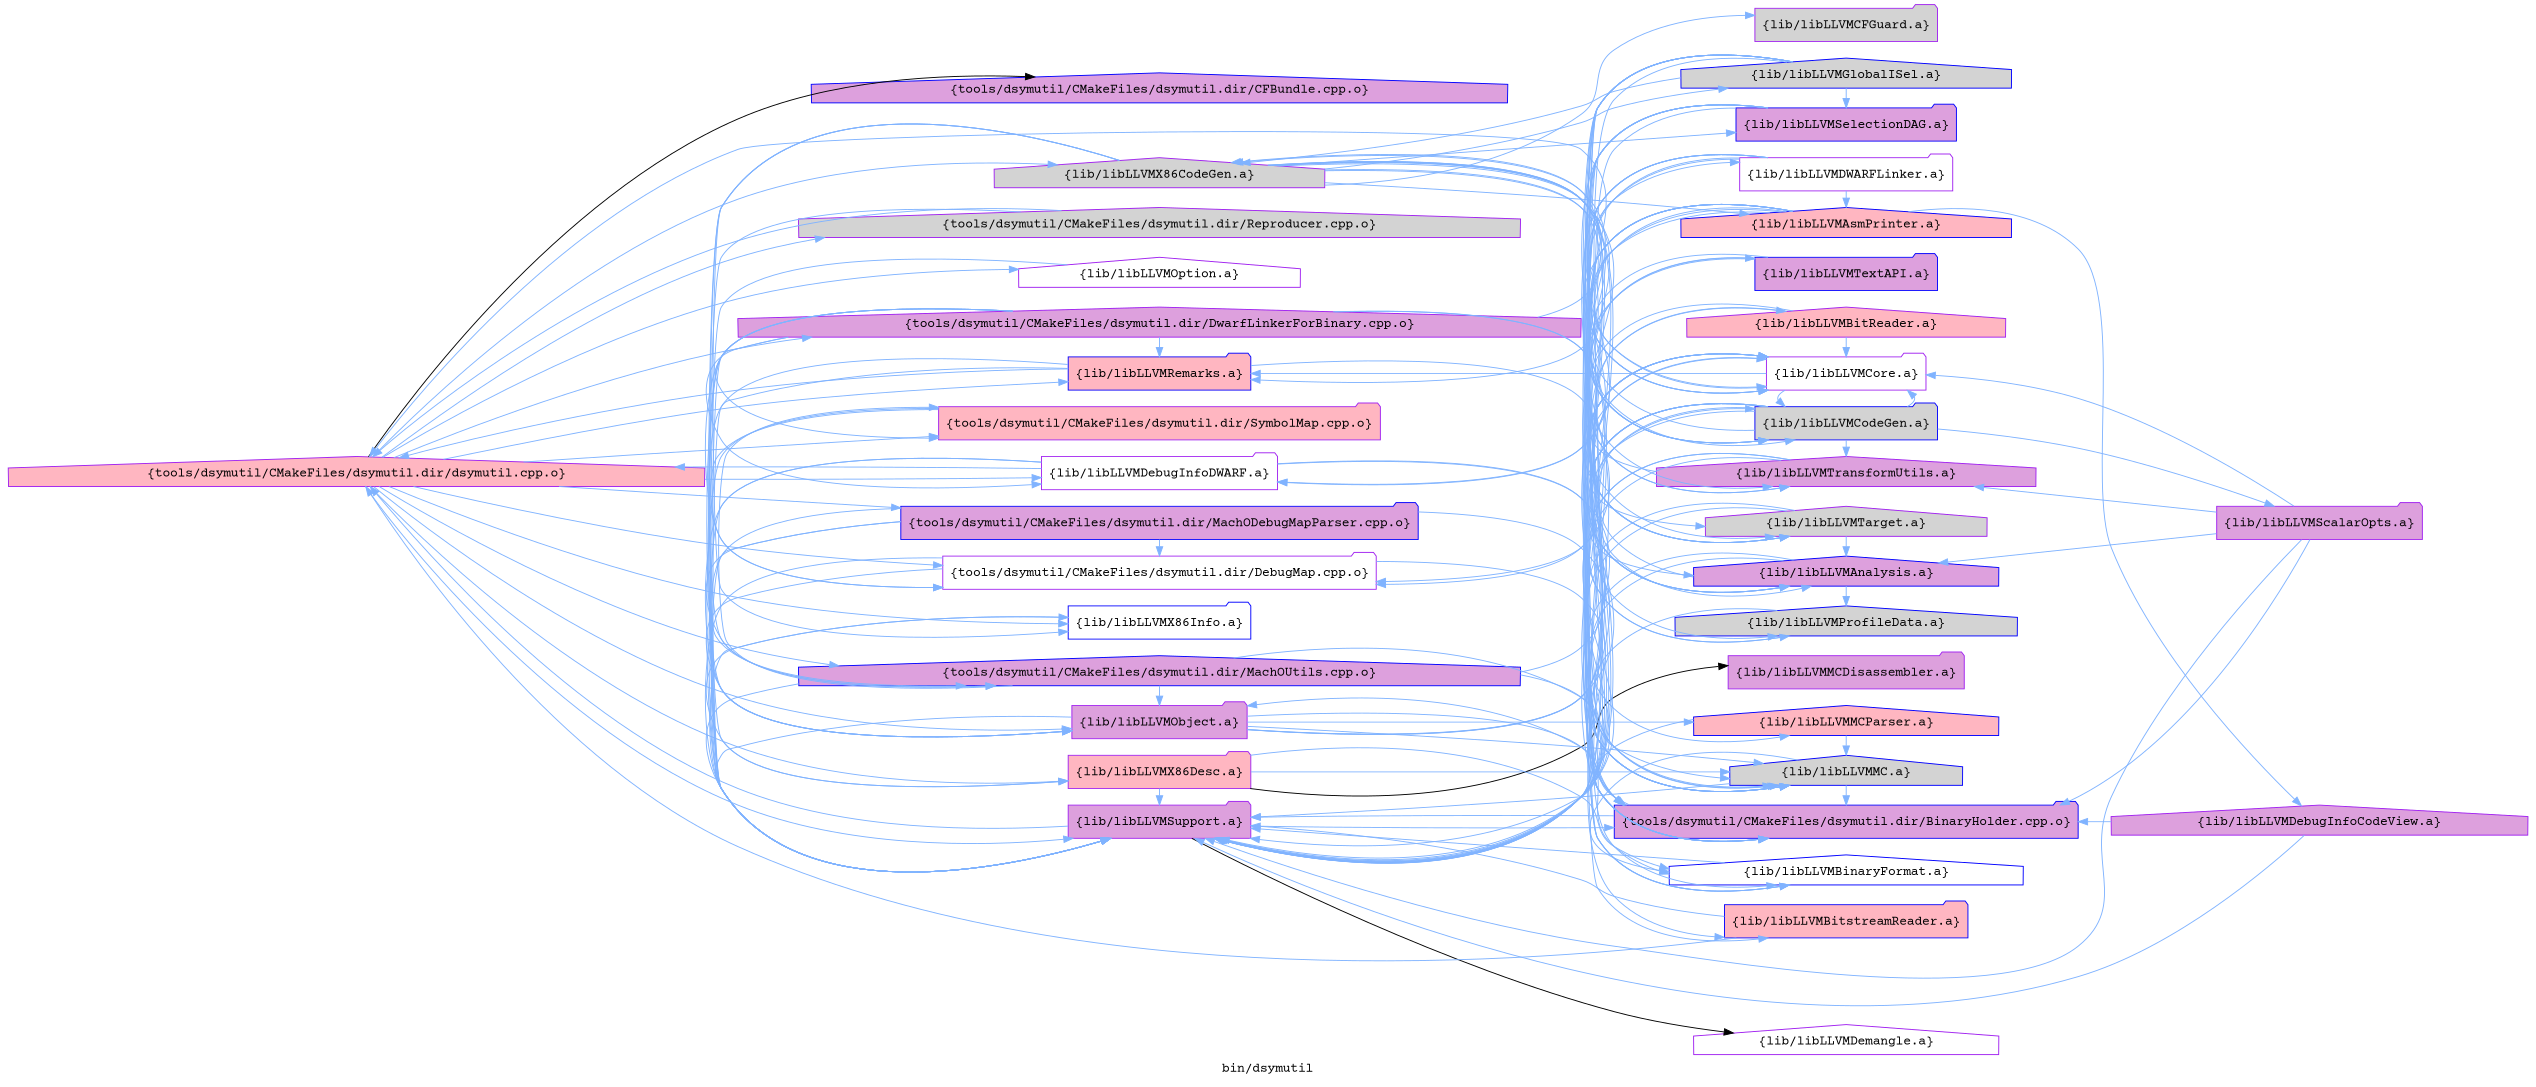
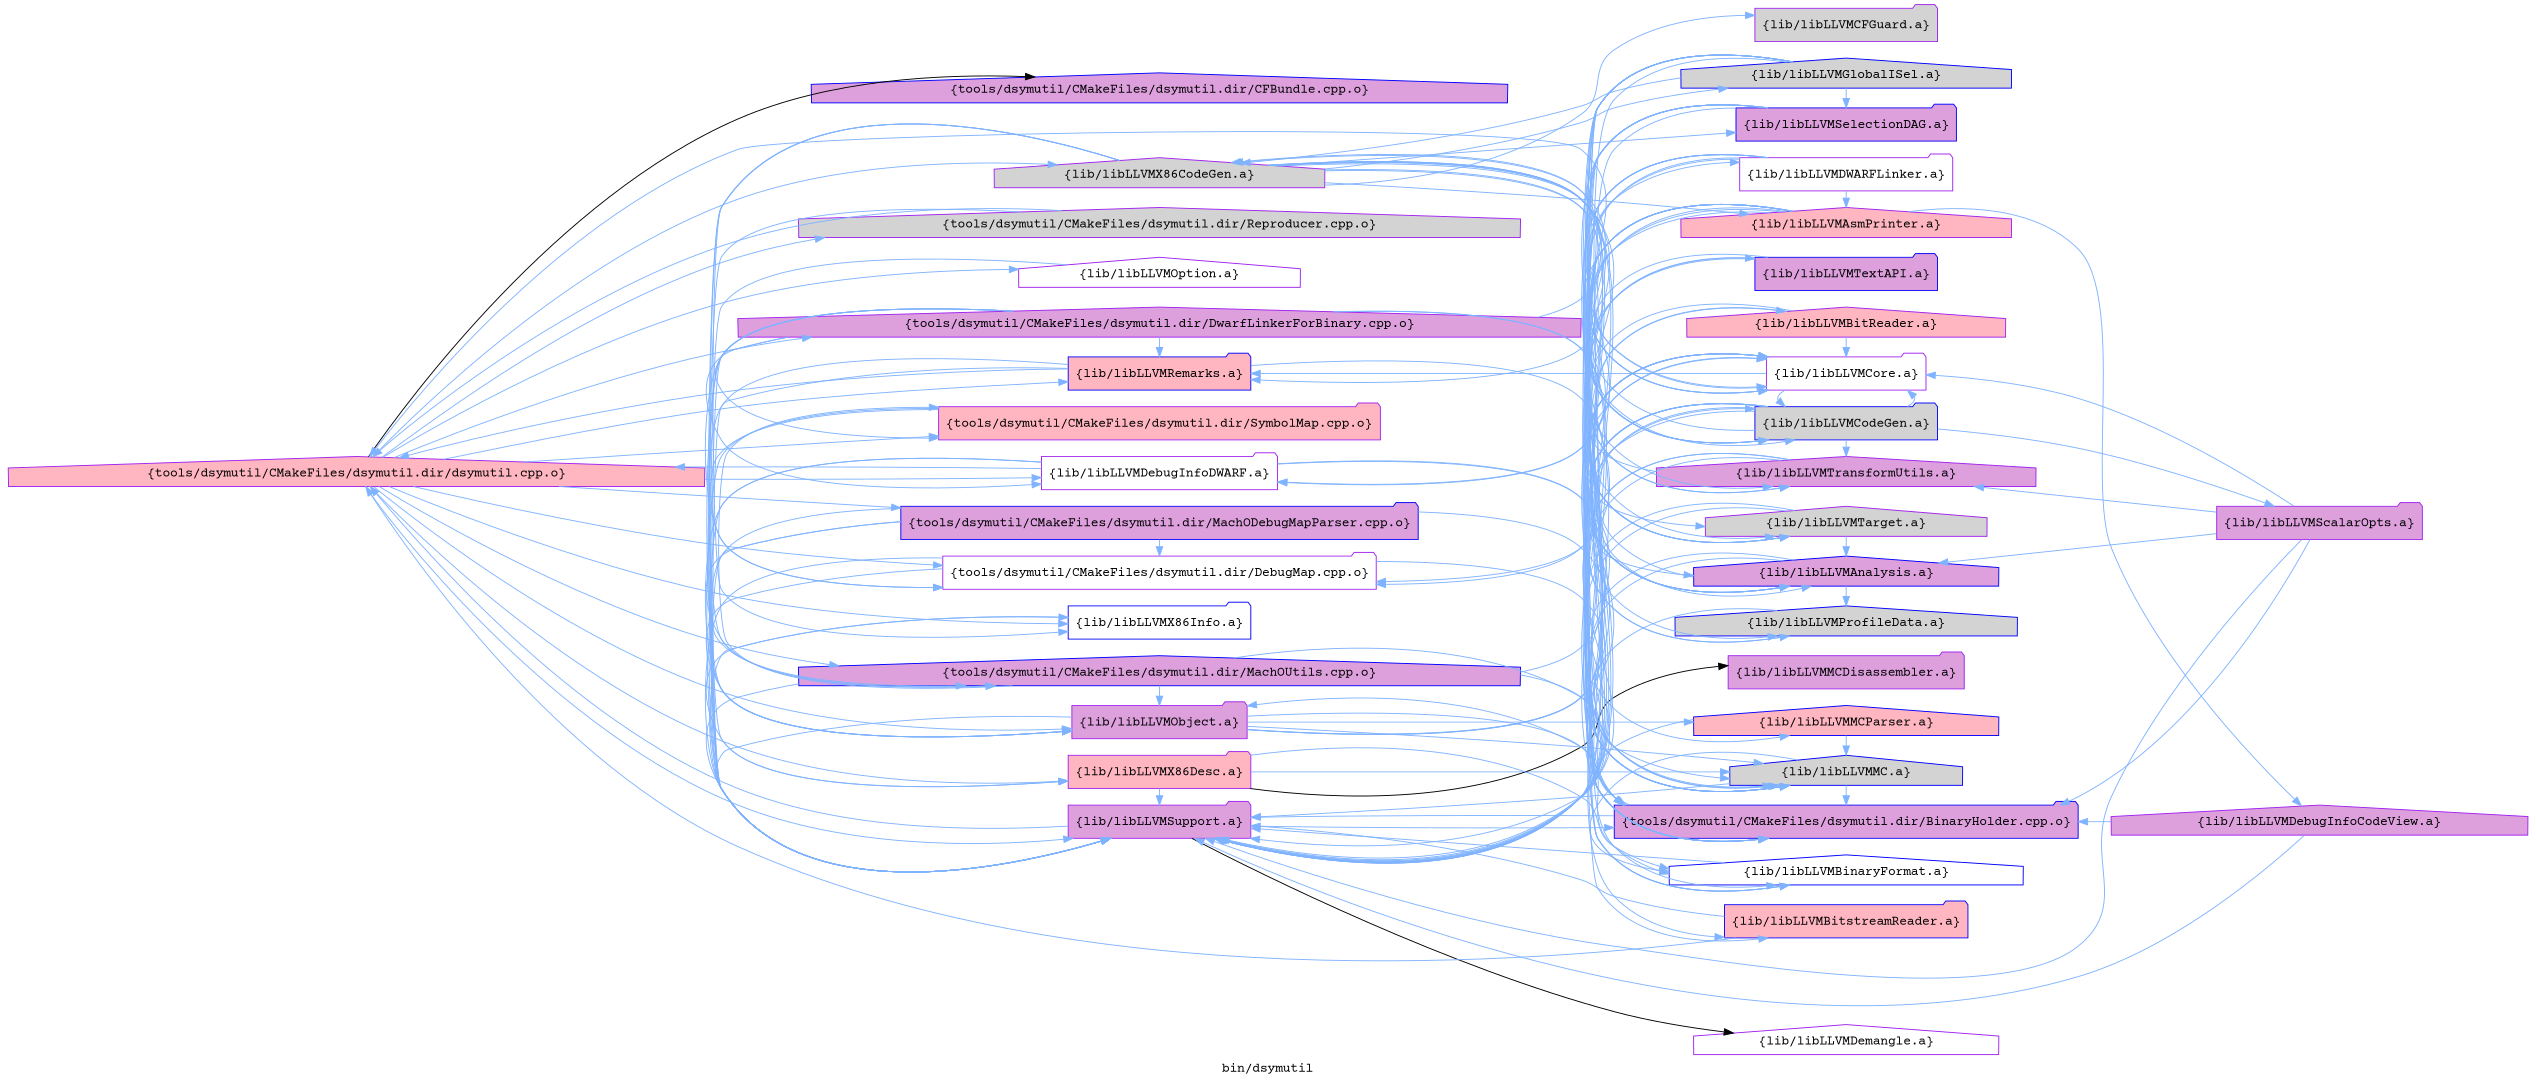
node "{lib/libLLVMAsmPrinter.a}": color blue -> purple
edge "{lib/libLLVMAsmPrinter.a}" -> "{lib/libLLVMAnalysis.a}": added
